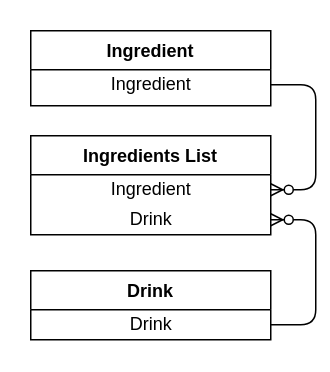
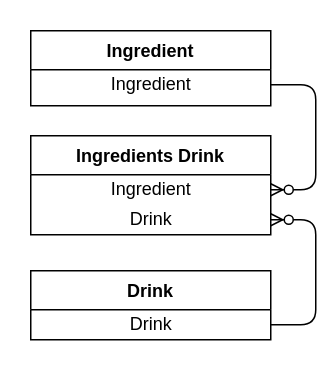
node "Ingredients List": label "Ingredients List" -> "Ingredients Drink"
